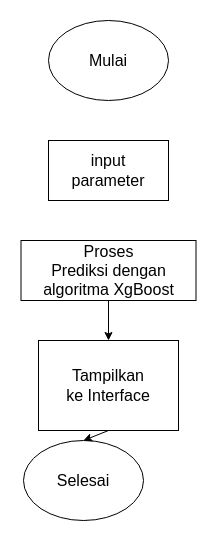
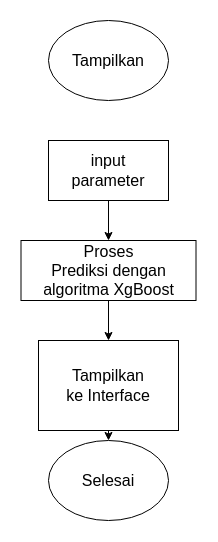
node "Mulai": label "Mulai" -> "Tampilkan"
edge "input parameter" -> "Proses Prediksi dengan algoritma XgBoost": added
node "Selesai": moved (84, 481) -> (109, 481)
